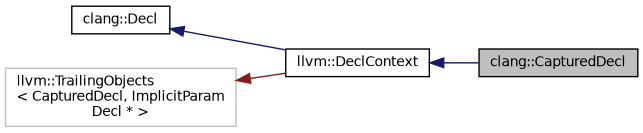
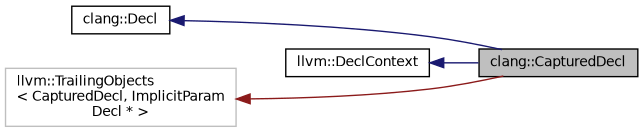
edge "llvm::DeclContext" -> "clang::Decl": now "clang::CapturedDecl" -> "clang::Decl"
edge "llvm::DeclContext" -> "llvm::TrailingObjects < CapturedDecl, ImplicitParam Decl * >": now "clang::CapturedDecl" -> "llvm::TrailingObjects < CapturedDecl, ImplicitParam Decl * >"
